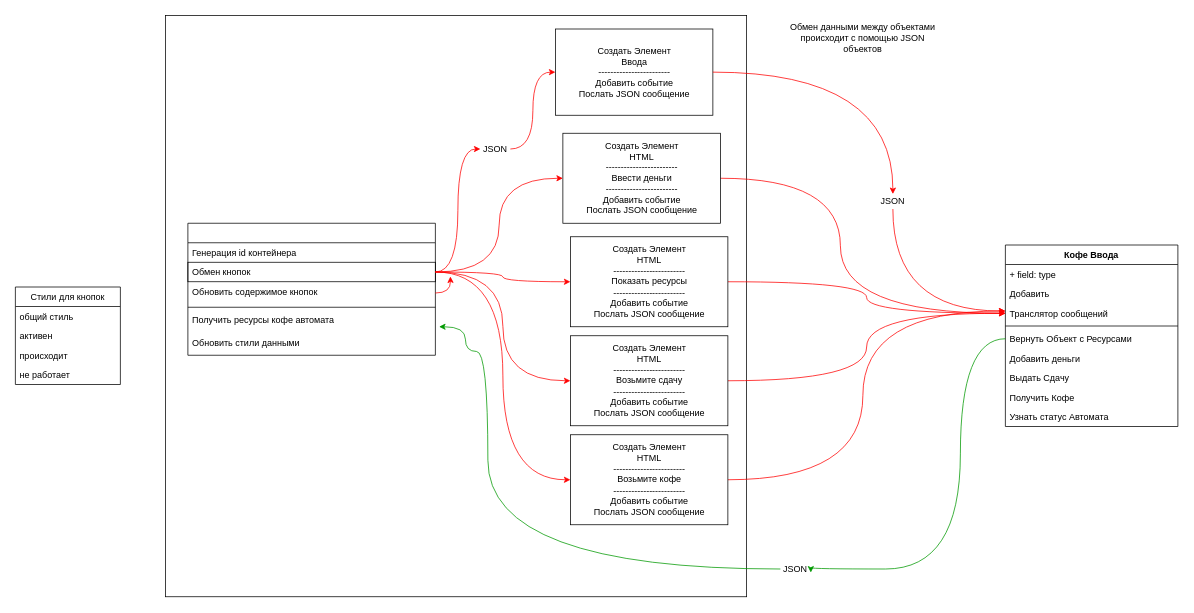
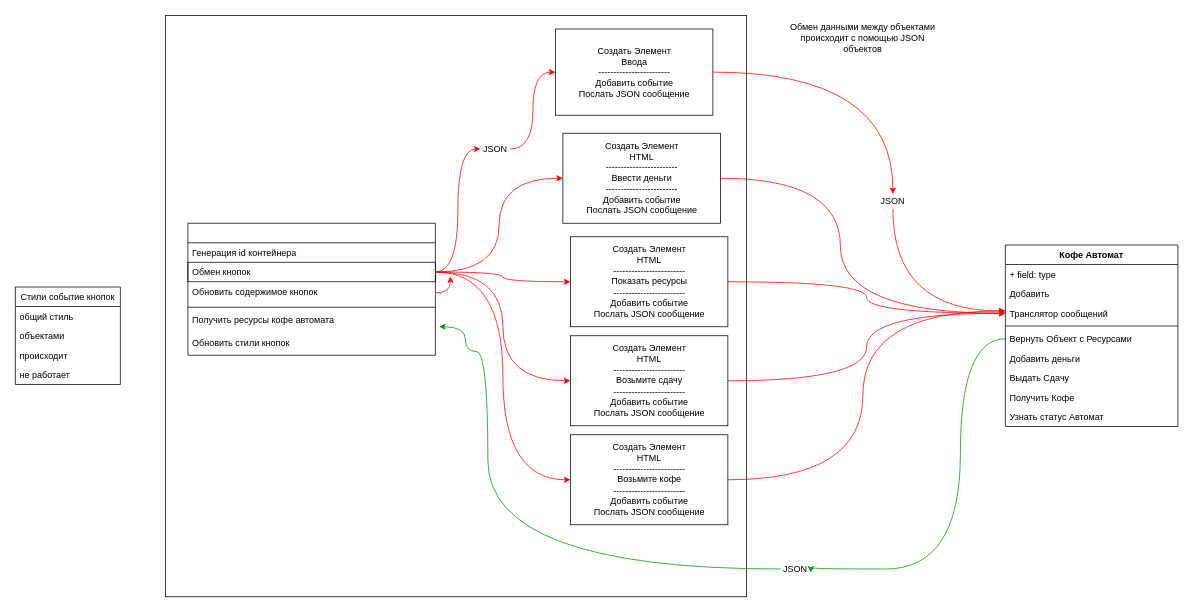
node "Кофе Ввода": label "Кофе Ввода" -> "Кофе Автомат"
node "Стили для кнопок": label "Стили для кнопок" -> "Стили событие кнопок"
node "активен": label "активен" -> "объектами"
node "Обновить стили данными": label "Обновить стили данными" -> "Обновить стили кнопок"
node "Узнать статус Автомата": label "Узнать статус Автомата" -> "Узнать статус Автомат"
